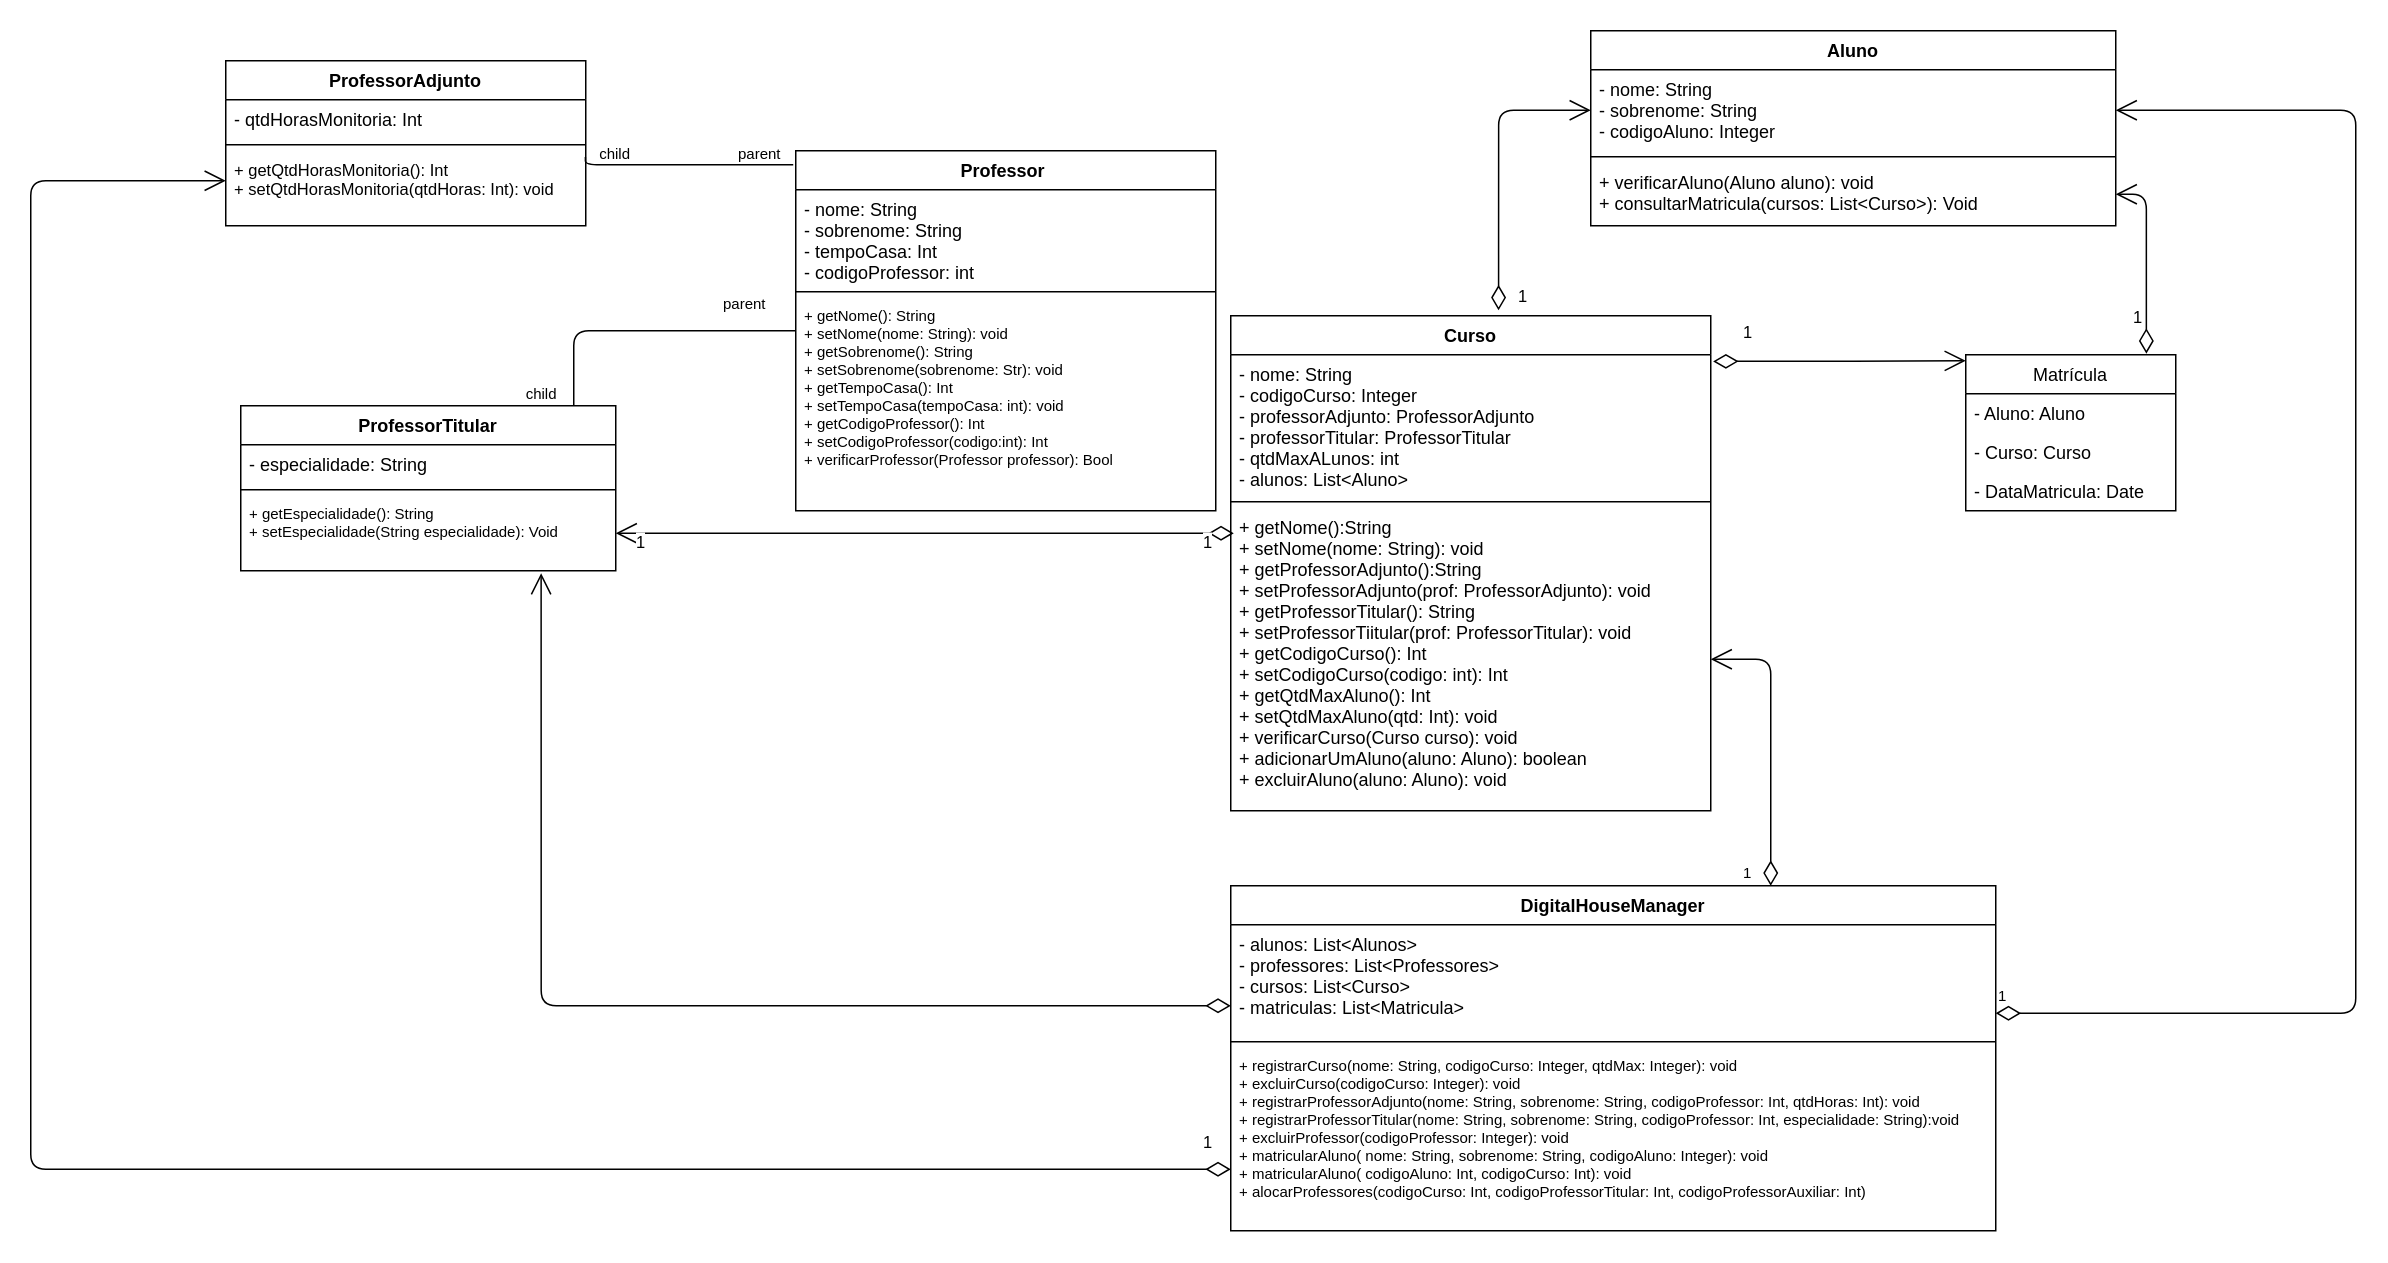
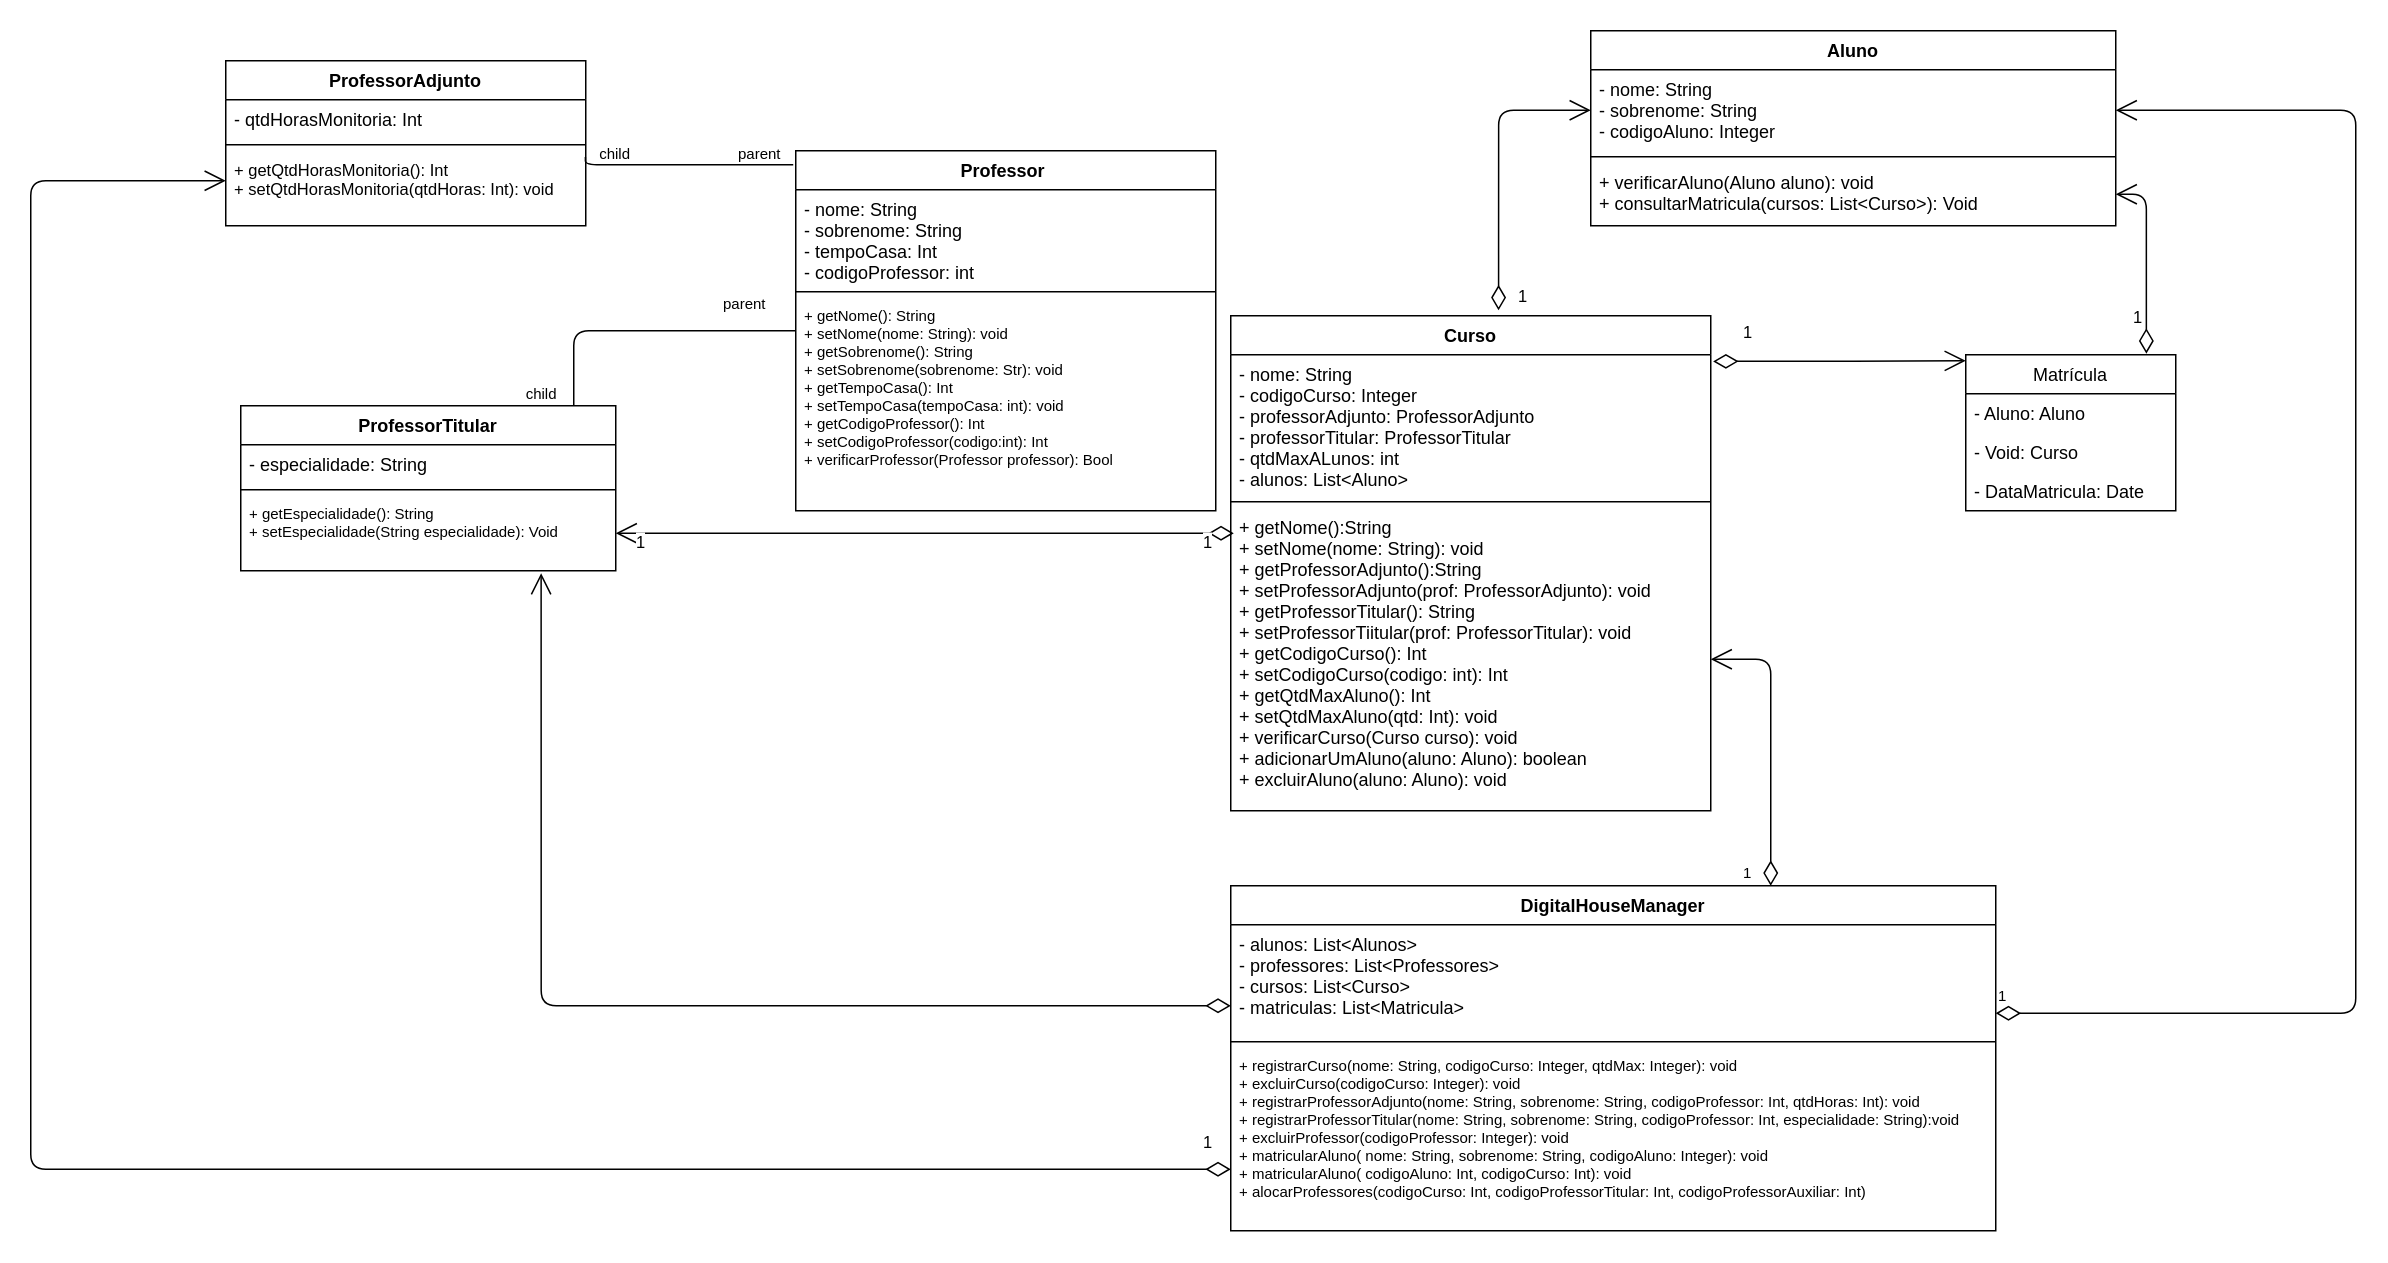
node "- Curso: Curso": label "- Curso: Curso" -> "- Void: Curso"
